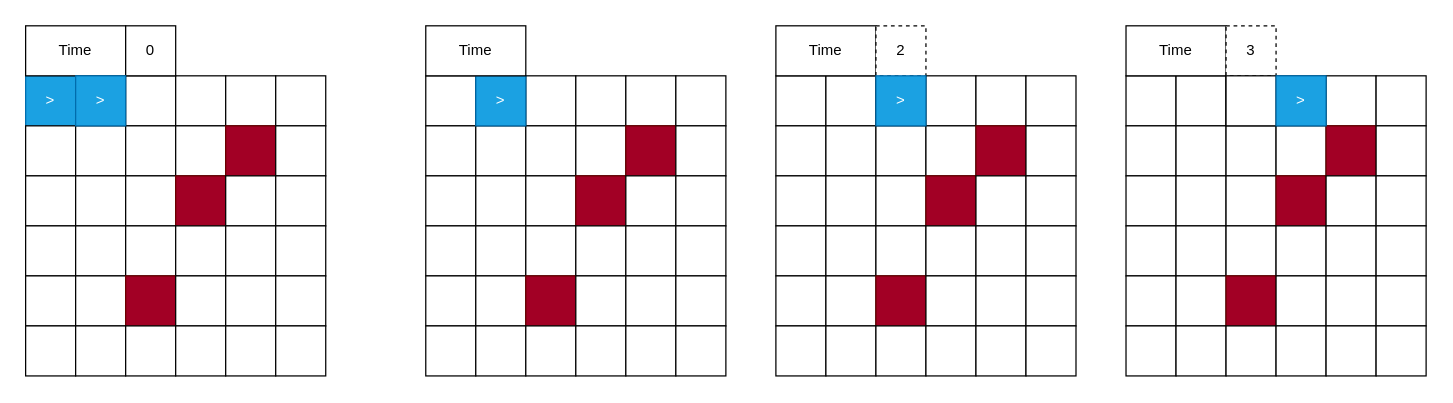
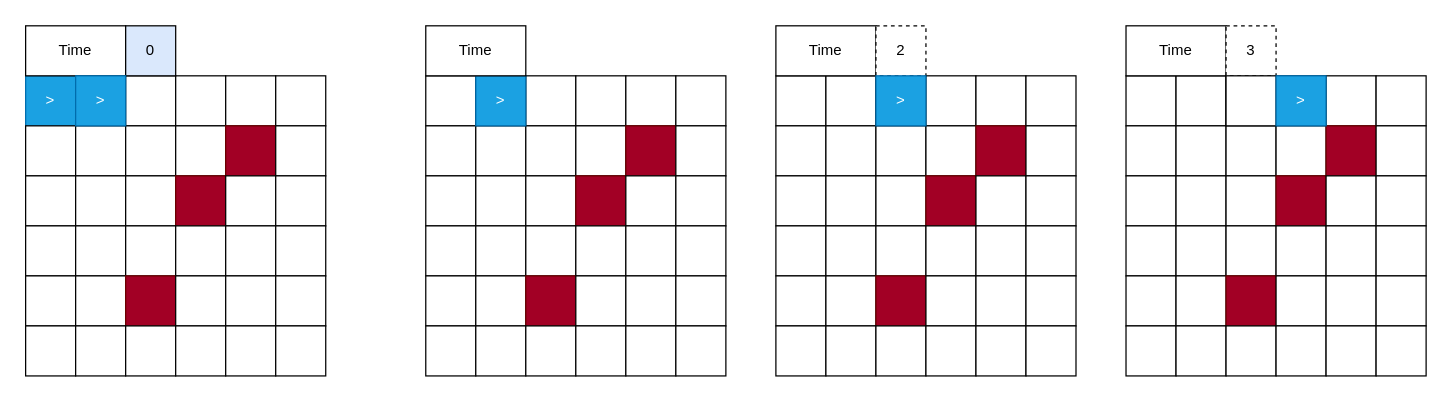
node "0": fillcolor #ffffff -> #dae8fc
